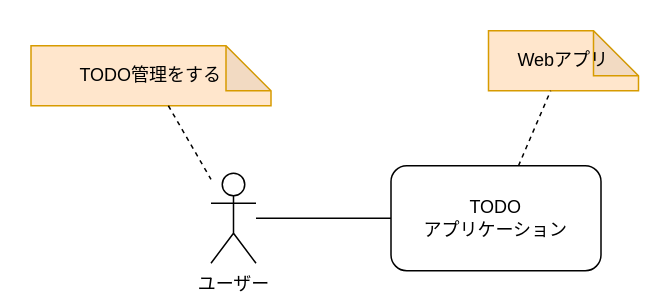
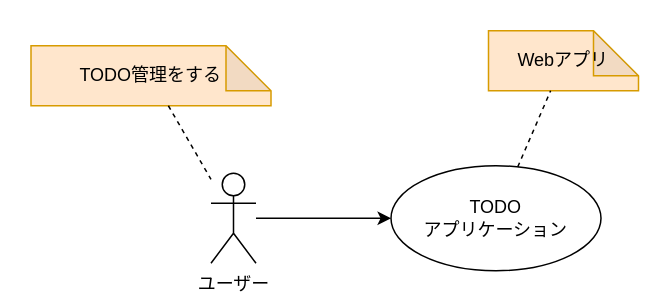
edge "ユーザー" -- "TODO アプリケーション": arrowhead none -> classic
node "TODO アプリケーション": shape rounded rectangle -> ellipse
